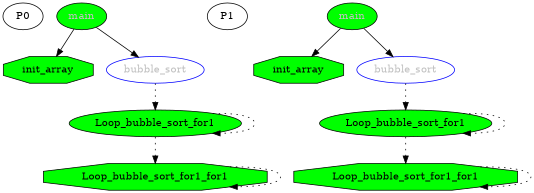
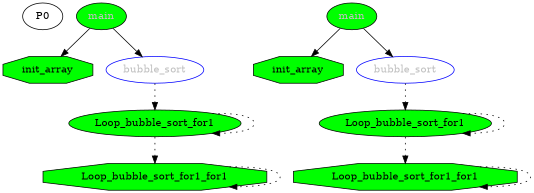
node "P1": removed
